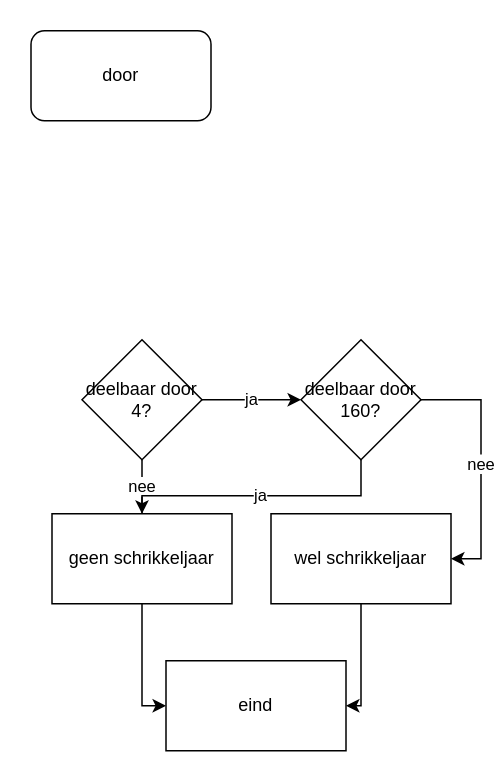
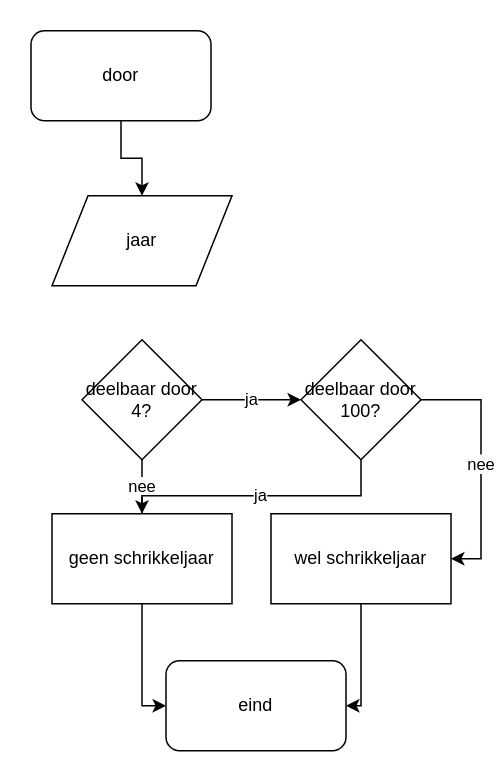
edge "door" -> "jaar": added
node "jaar": added
node "deelbaar door 160?": label "deelbaar door 160?" -> "deelbaar door 100?"
node "eind": shape rectangle -> rounded rectangle
